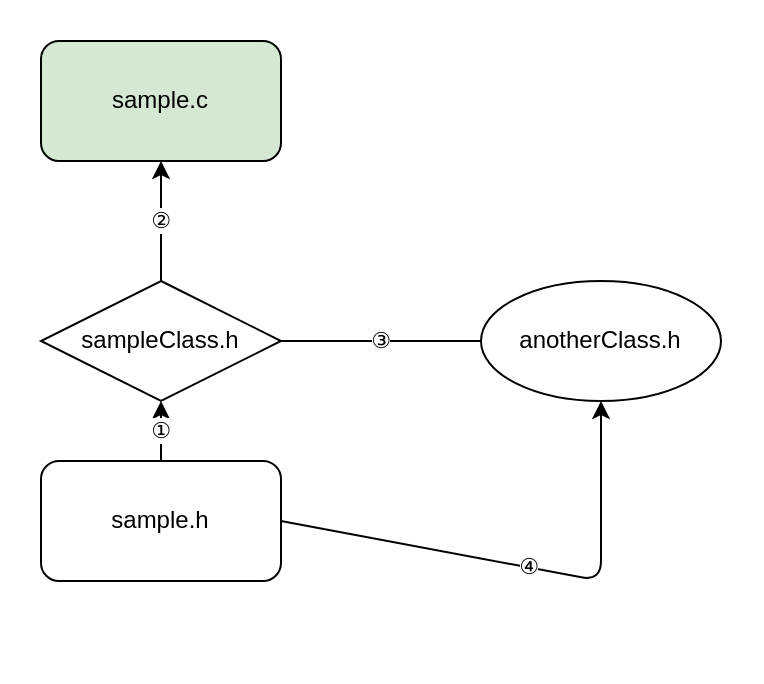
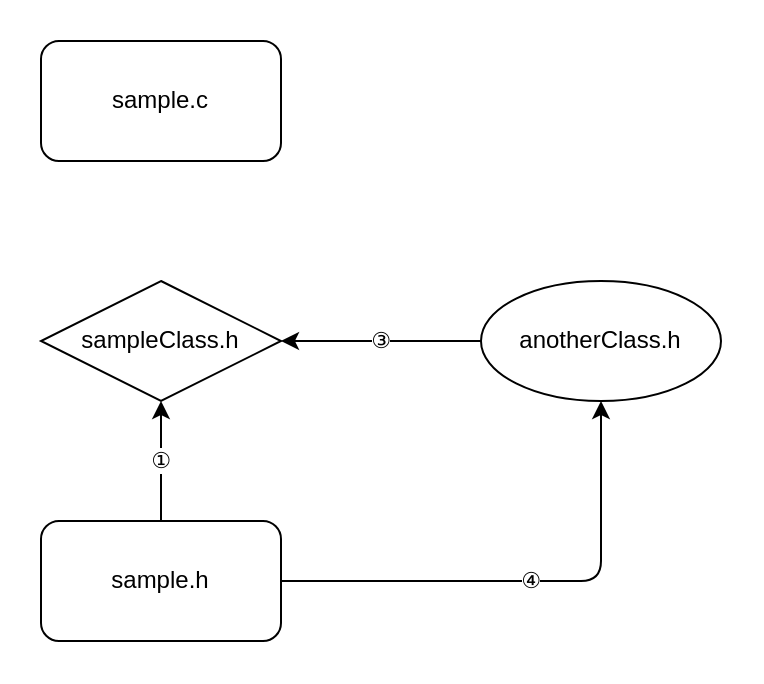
node "sample.c": fillcolor #d5e8d4 -> #ffffff
edge "sampleClass.h" -> "sample.c": removed, label "②"
edge "sampleClass.h" -- "anotherClass.h": arrowhead none -> classic
node "sample.h": moved (161, 521) -> (161, 581)
